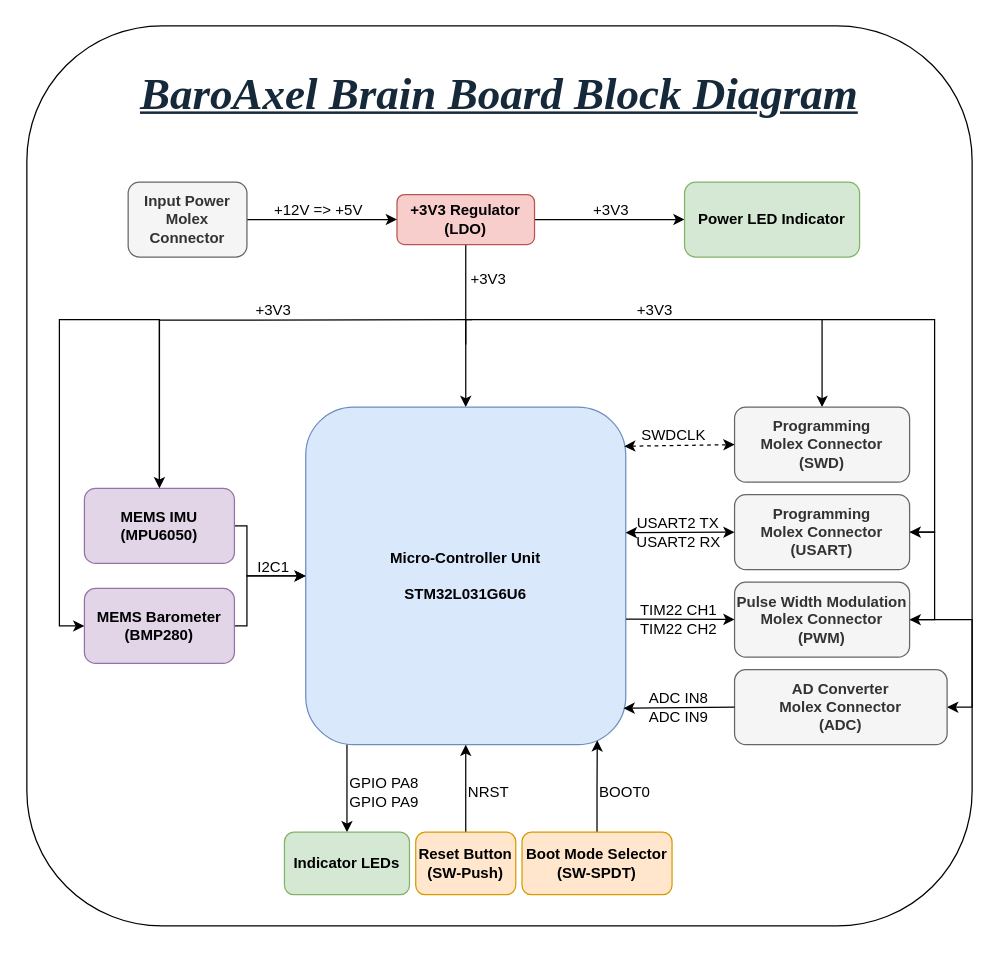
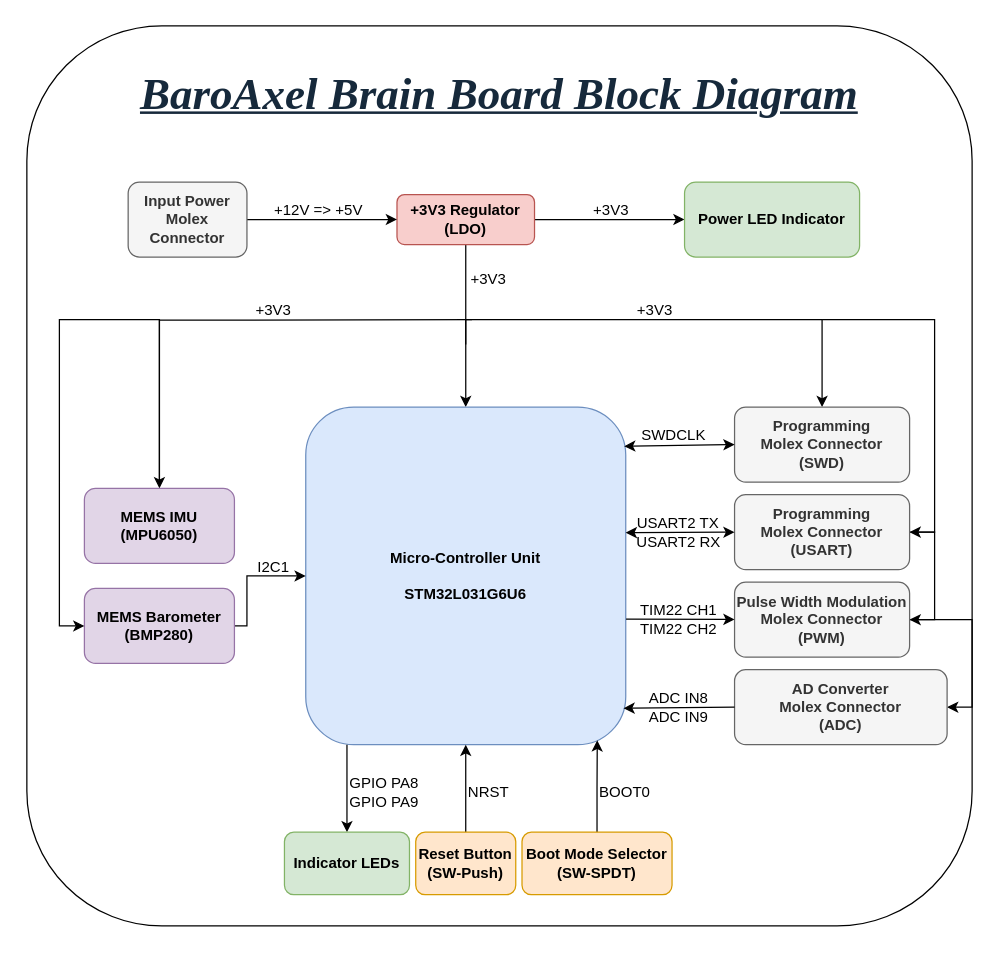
edge "Programming Molex Connector (SWD)" -- "Micro-Controller Unit STM32L031G6U6": style dashed -> solid
edge "MEMS IMU (MPU6050)" -> "Micro-Controller Unit STM32L031G6U6": removed
